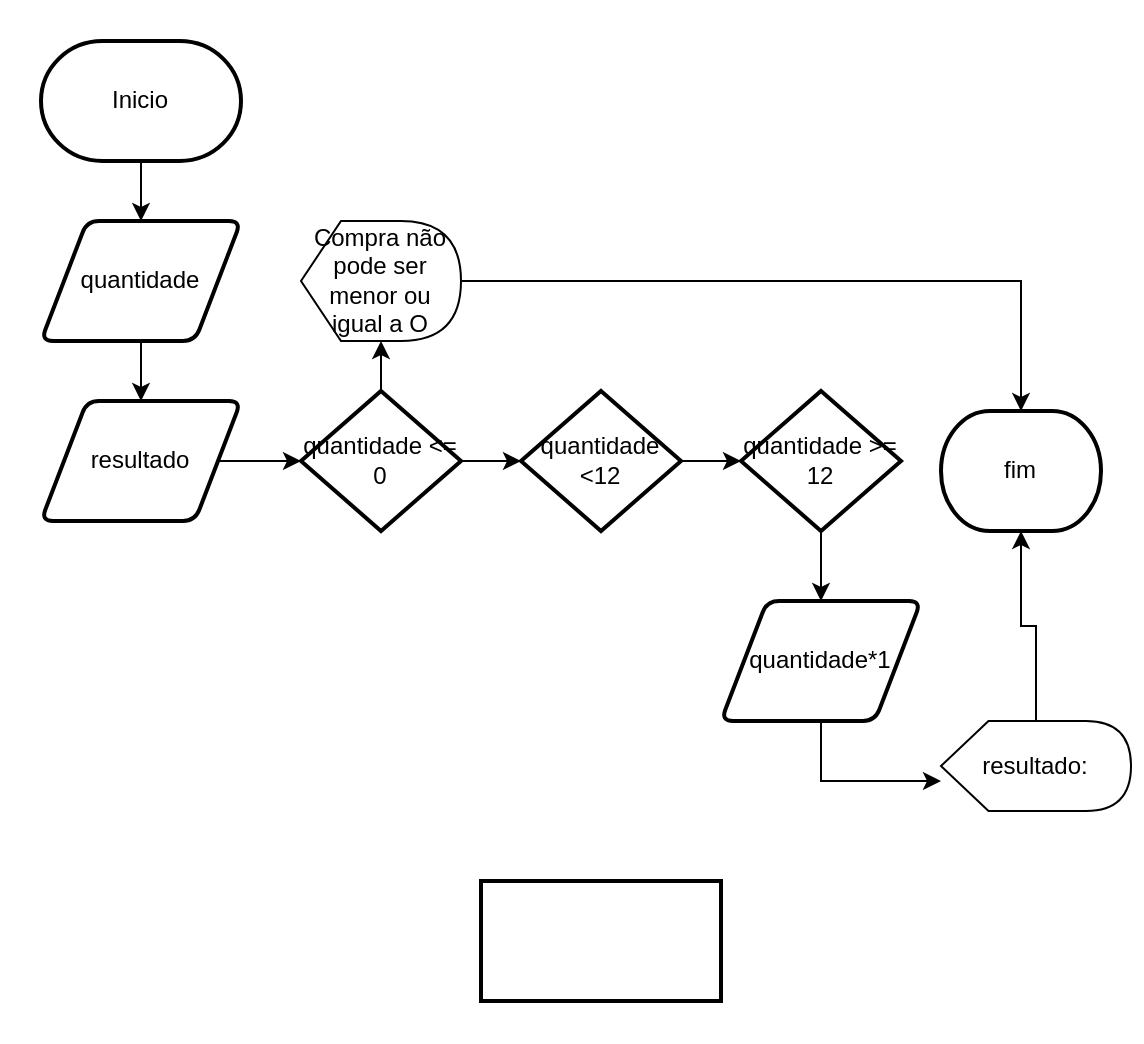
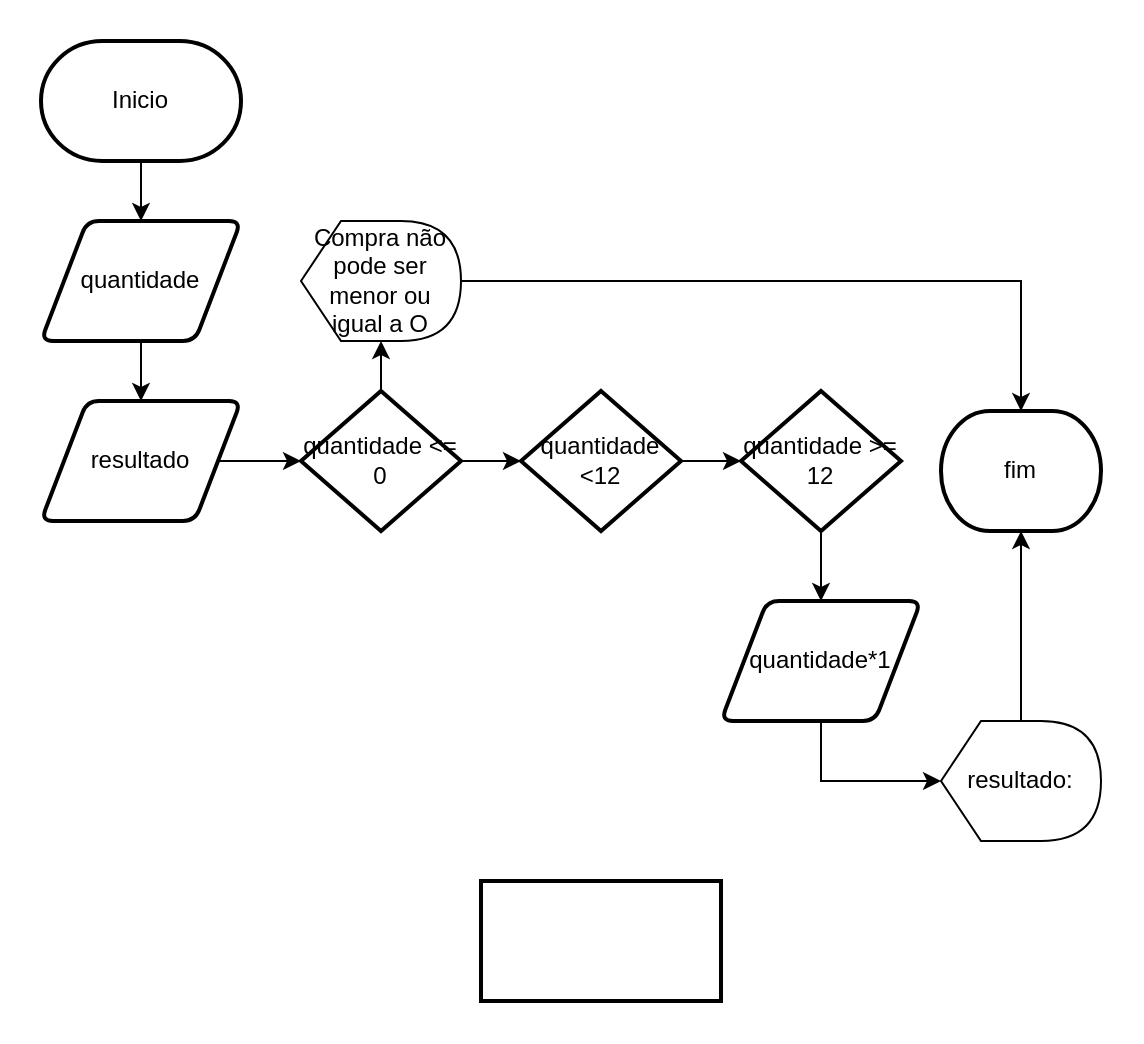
node "resultado:": size 190x90 -> 160x120
